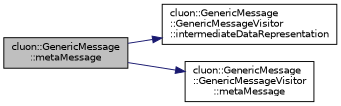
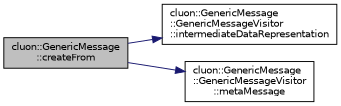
node "cluon::GenericMessage ::metaMessage": label "cluon::GenericMessage ::metaMessage" -> "cluon::GenericMessage ::createFrom"
